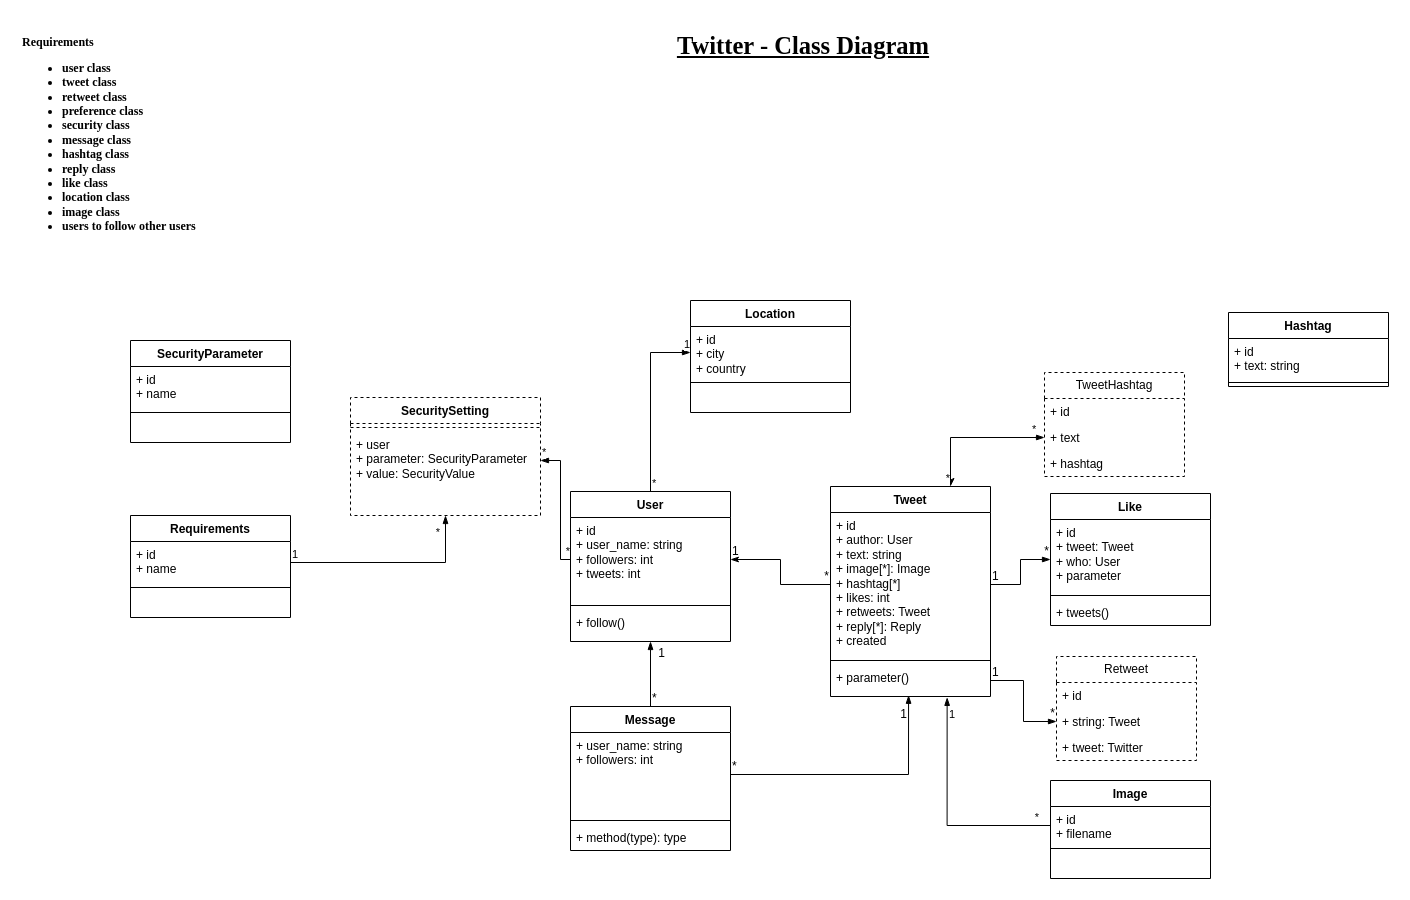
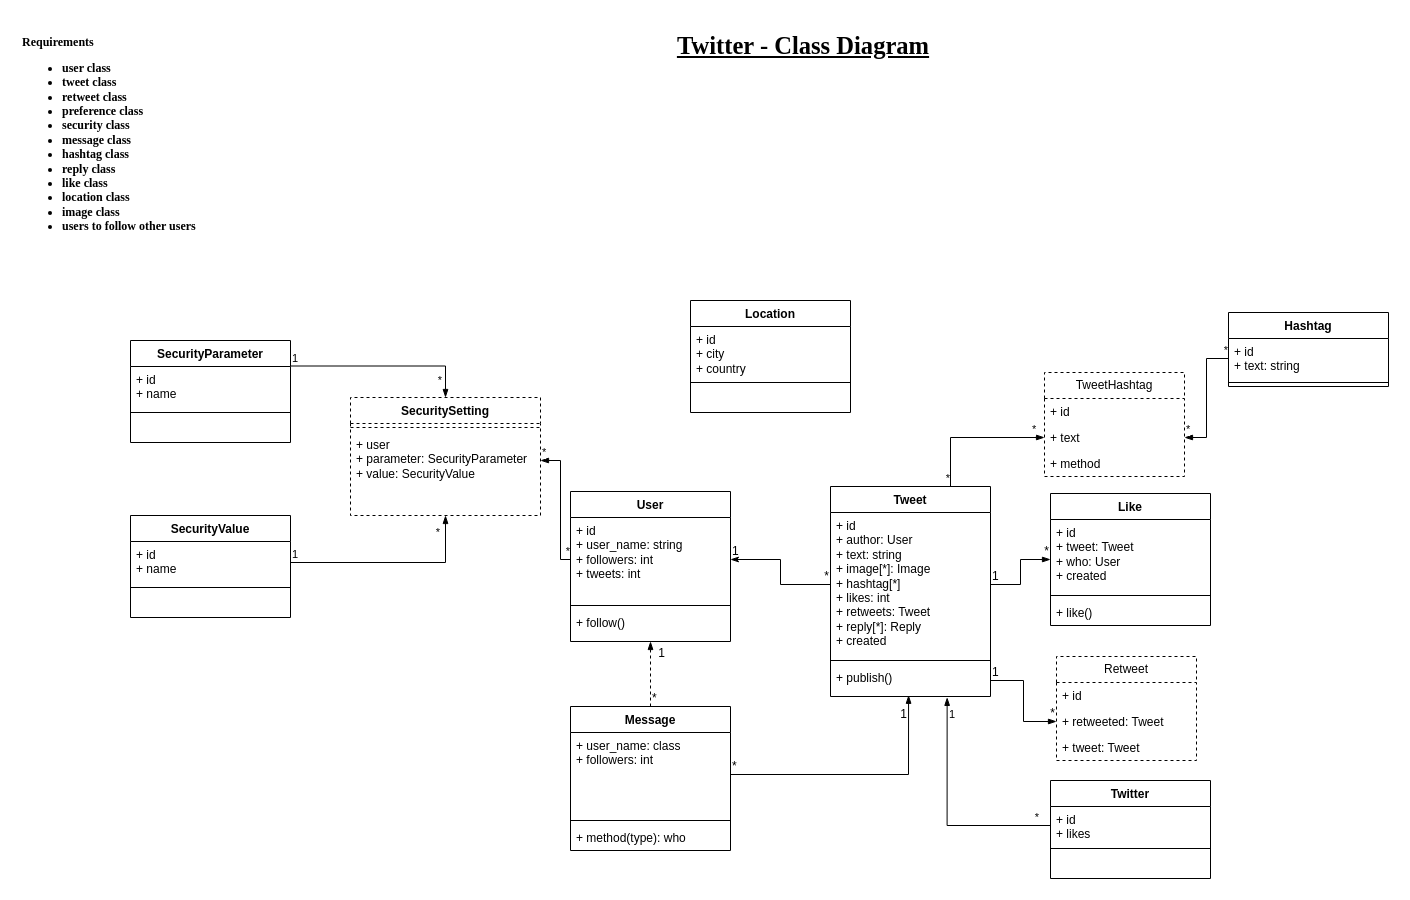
edge "SecurityParameter" -> "SecuritySetting": added, labels "1", "*"
edge "+ id + text: string" -> "+ text": added, labels "*", "*"
edge "User" -> "+ id + city + country": removed, labels "*", "1"
node "+ hashtag": label "+ hashtag" -> "+ method"
edge "+ text" -- "Tweet": arrowhead classic -> none
node "Requirements": label "Requirements" -> "SecurityValue"
node "+ id + tweet: Tweet + who: User + parameter": label "+ id + tweet: Tweet + who: User + parameter" -> "+ id + tweet: Tweet + who: User + created"
node "+ tweets()": label "+ tweets()" -> "+ like()"
edge "Message" -> "+ follow()": style solid -> dashed
node "+ parameter()": label "+ parameter()" -> "+ publish()"
node "+ string: Tweet": label "+ string: Tweet" -> "+ retweeted: Tweet"
node "+ tweet: Twitter": label "+ tweet: Twitter" -> "+ tweet: Tweet"
node "+ user_name: string + followers: int": label "+ user_name: string + followers: int" -> "+ user_name: class + followers: int"
node "Image": label "Image" -> "Twitter"
node "+ id + filename": label "+ id + filename" -> "+ id + likes"
node "+ method(type): type": label "+ method(type): type" -> "+ method(type): who"
